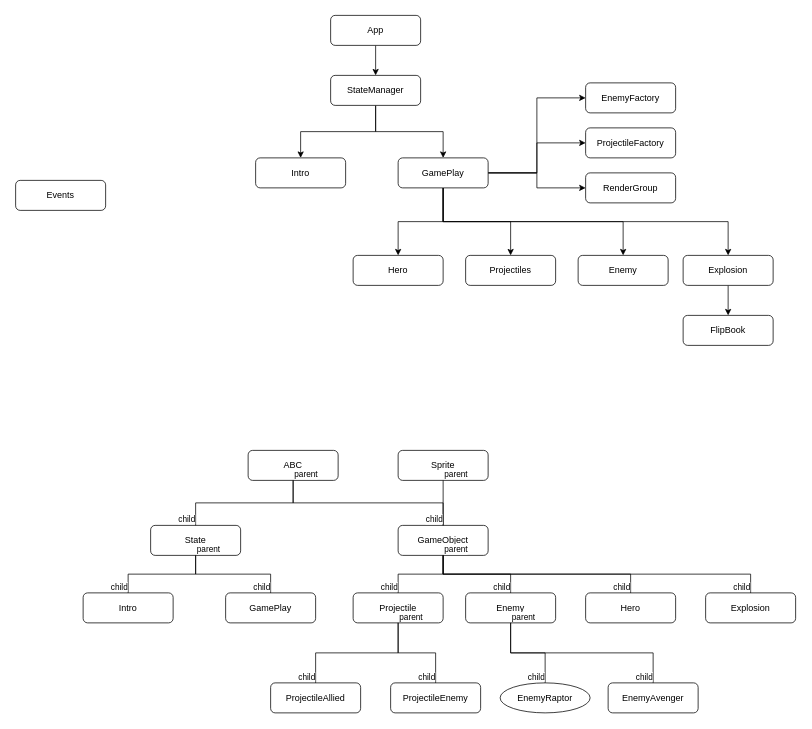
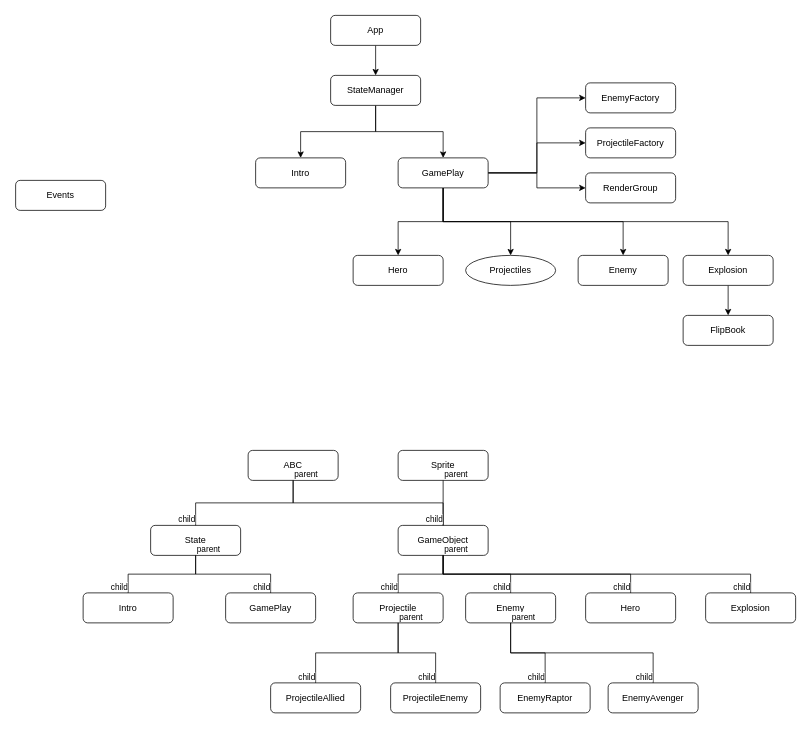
node "Projectiles": shape rounded rectangle -> ellipse
node "EnemyRaptor": shape ellipse -> rounded rectangle
